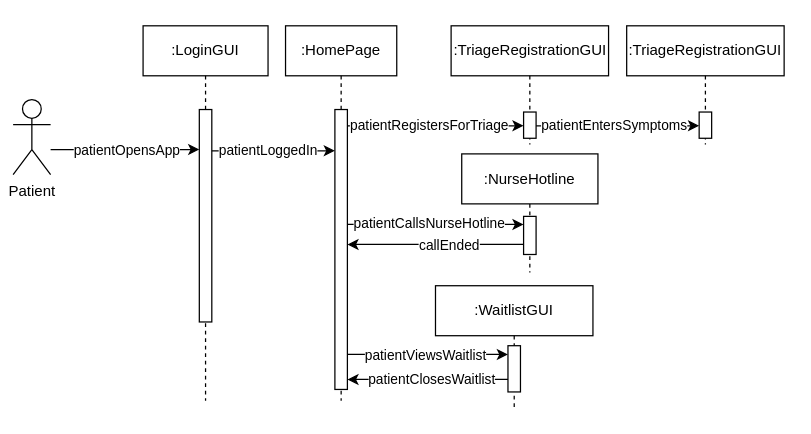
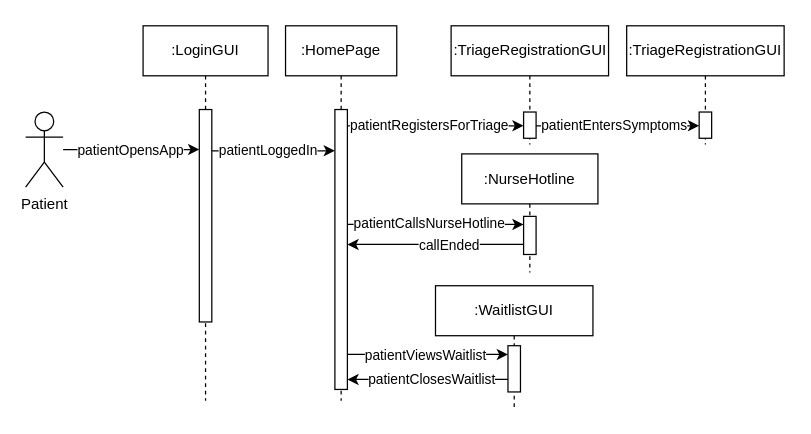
node "Patient": moved (32, 137) -> (44, 149)
